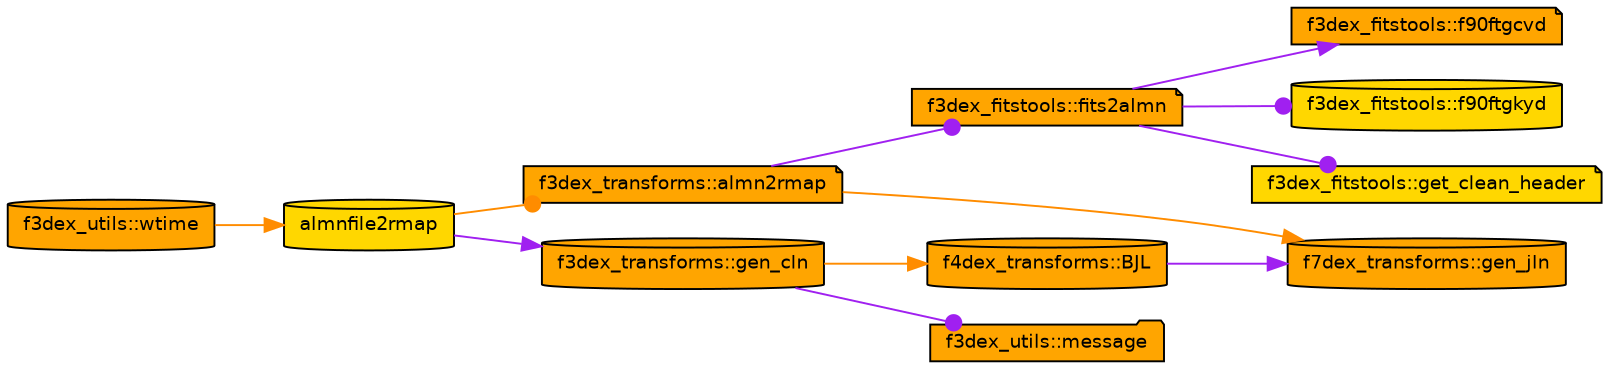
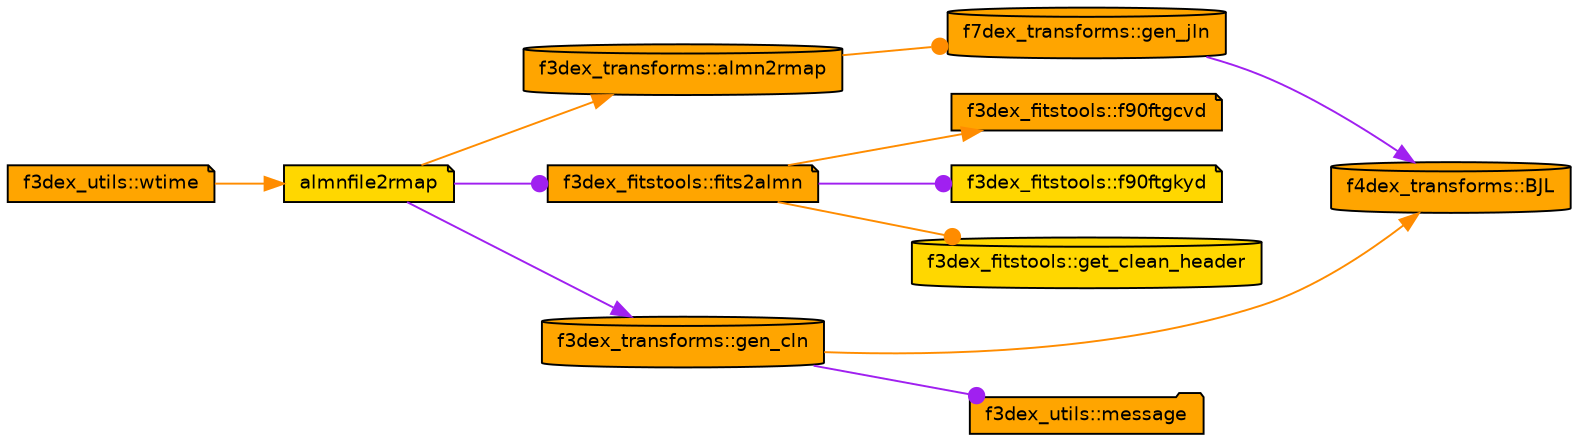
edge "f3dex_fitstools::fits2almn" -> "f3dex_fitstools::f90ftgcvd": color purple -> darkorange
node "f3dex_fitstools::f90ftgkyd": shape cylinder -> note
edge "f3dex_fitstools::fits2almn" -> "f3dex_fitstools::get_clean_header": color purple -> darkorange
edge "f3dex_transforms::almn2rmap" -> "f3dex_fitstools::fits2almn": now "almnfile2rmap" -> "f3dex_fitstools::fits2almn"
node "f3dex_transforms::almn2rmap": shape note -> cylinder
node "f3dex_fitstools::get_clean_header": shape note -> cylinder
edge "f3dex_transforms::almn2rmap" -> "f7dex_transforms::gen_jln": arrowhead normal -> dot
edge "almnfile2rmap" -> "f3dex_transforms::almn2rmap": arrowhead dot -> normal
node "f3dex_utils::wtime": shape cylinder -> note
node "almnfile2rmap": shape cylinder -> note
edge "f4dex_transforms::BJL" -> "f7dex_transforms::gen_jln": reversed
